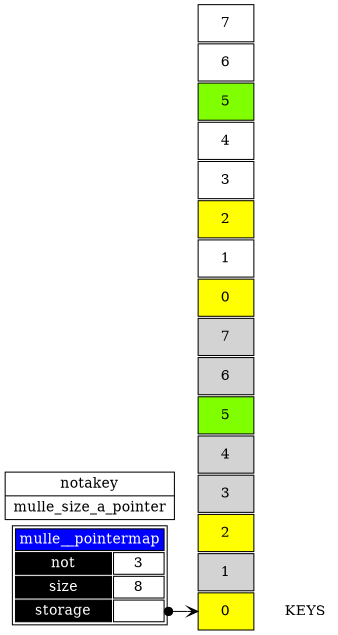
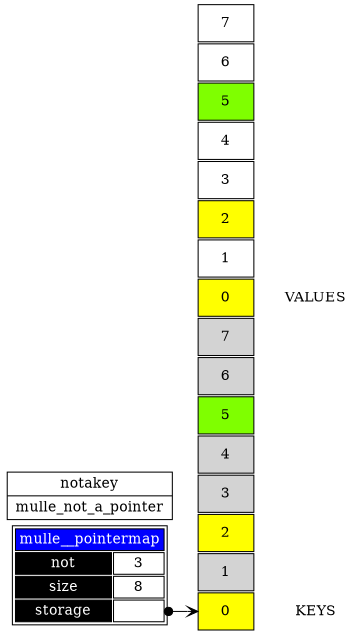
node "VALUES": added
node "notakey": text "mulle_size_a_pointer" -> "mulle_not_a_pointer"
